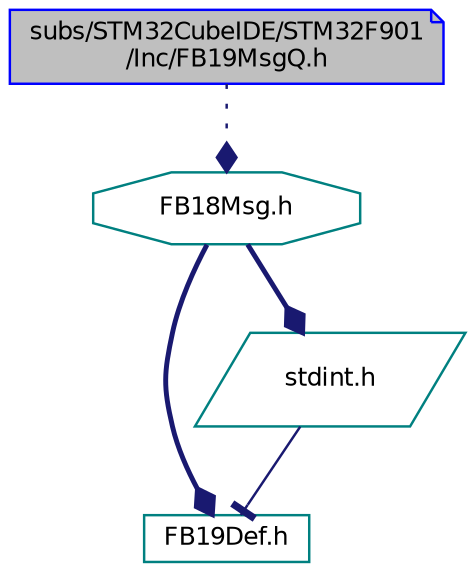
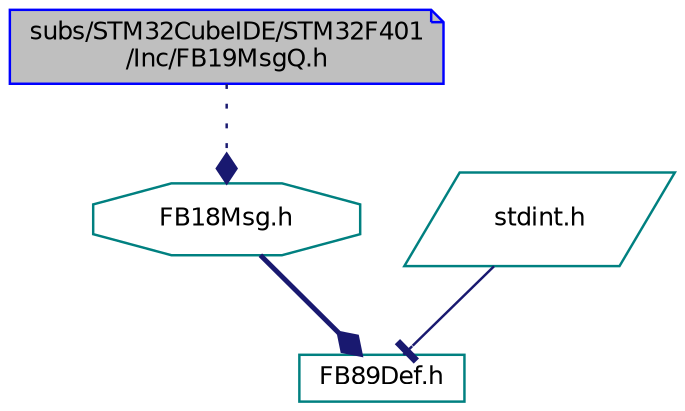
node "subs/STM32CubeIDE/STM32F901 /Inc/FB19MsgQ.h": label "subs/STM32CubeIDE/STM32F901 /Inc/FB19MsgQ.h" -> "subs/STM32CubeIDE/STM32F401 /Inc/FB19MsgQ.h"
edge "FB18Msg.h" -> "stdint.h": removed
node "FB19Def.h": label "FB19Def.h" -> "FB89Def.h"
